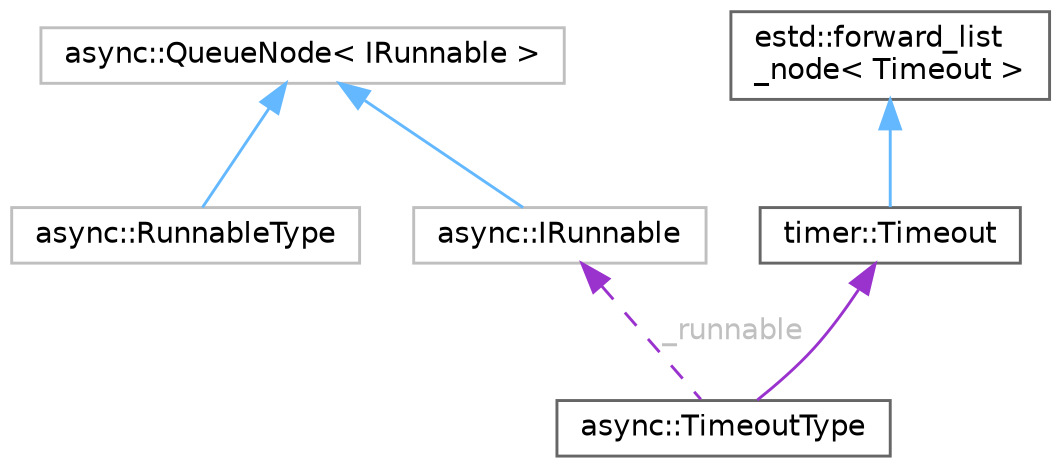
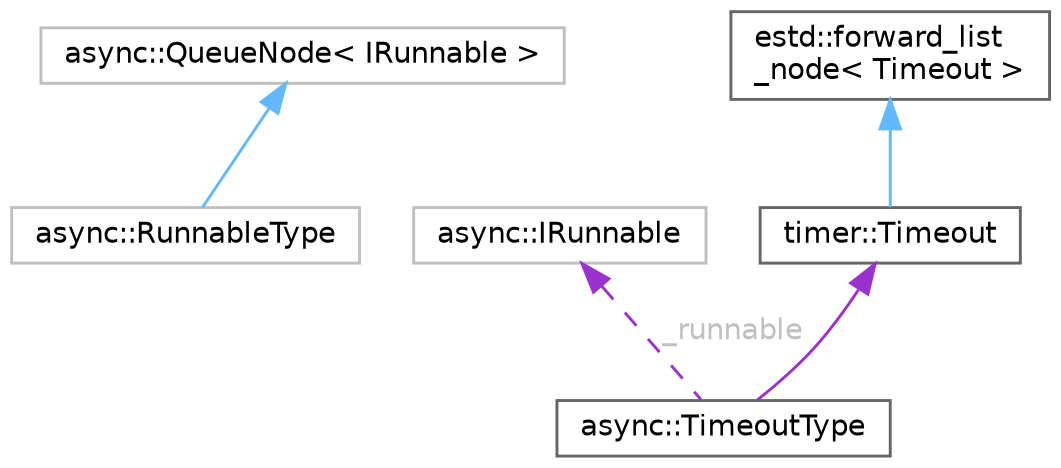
edge "async::IRunnable" -> "async::QueueNode< IRunnable >": removed
